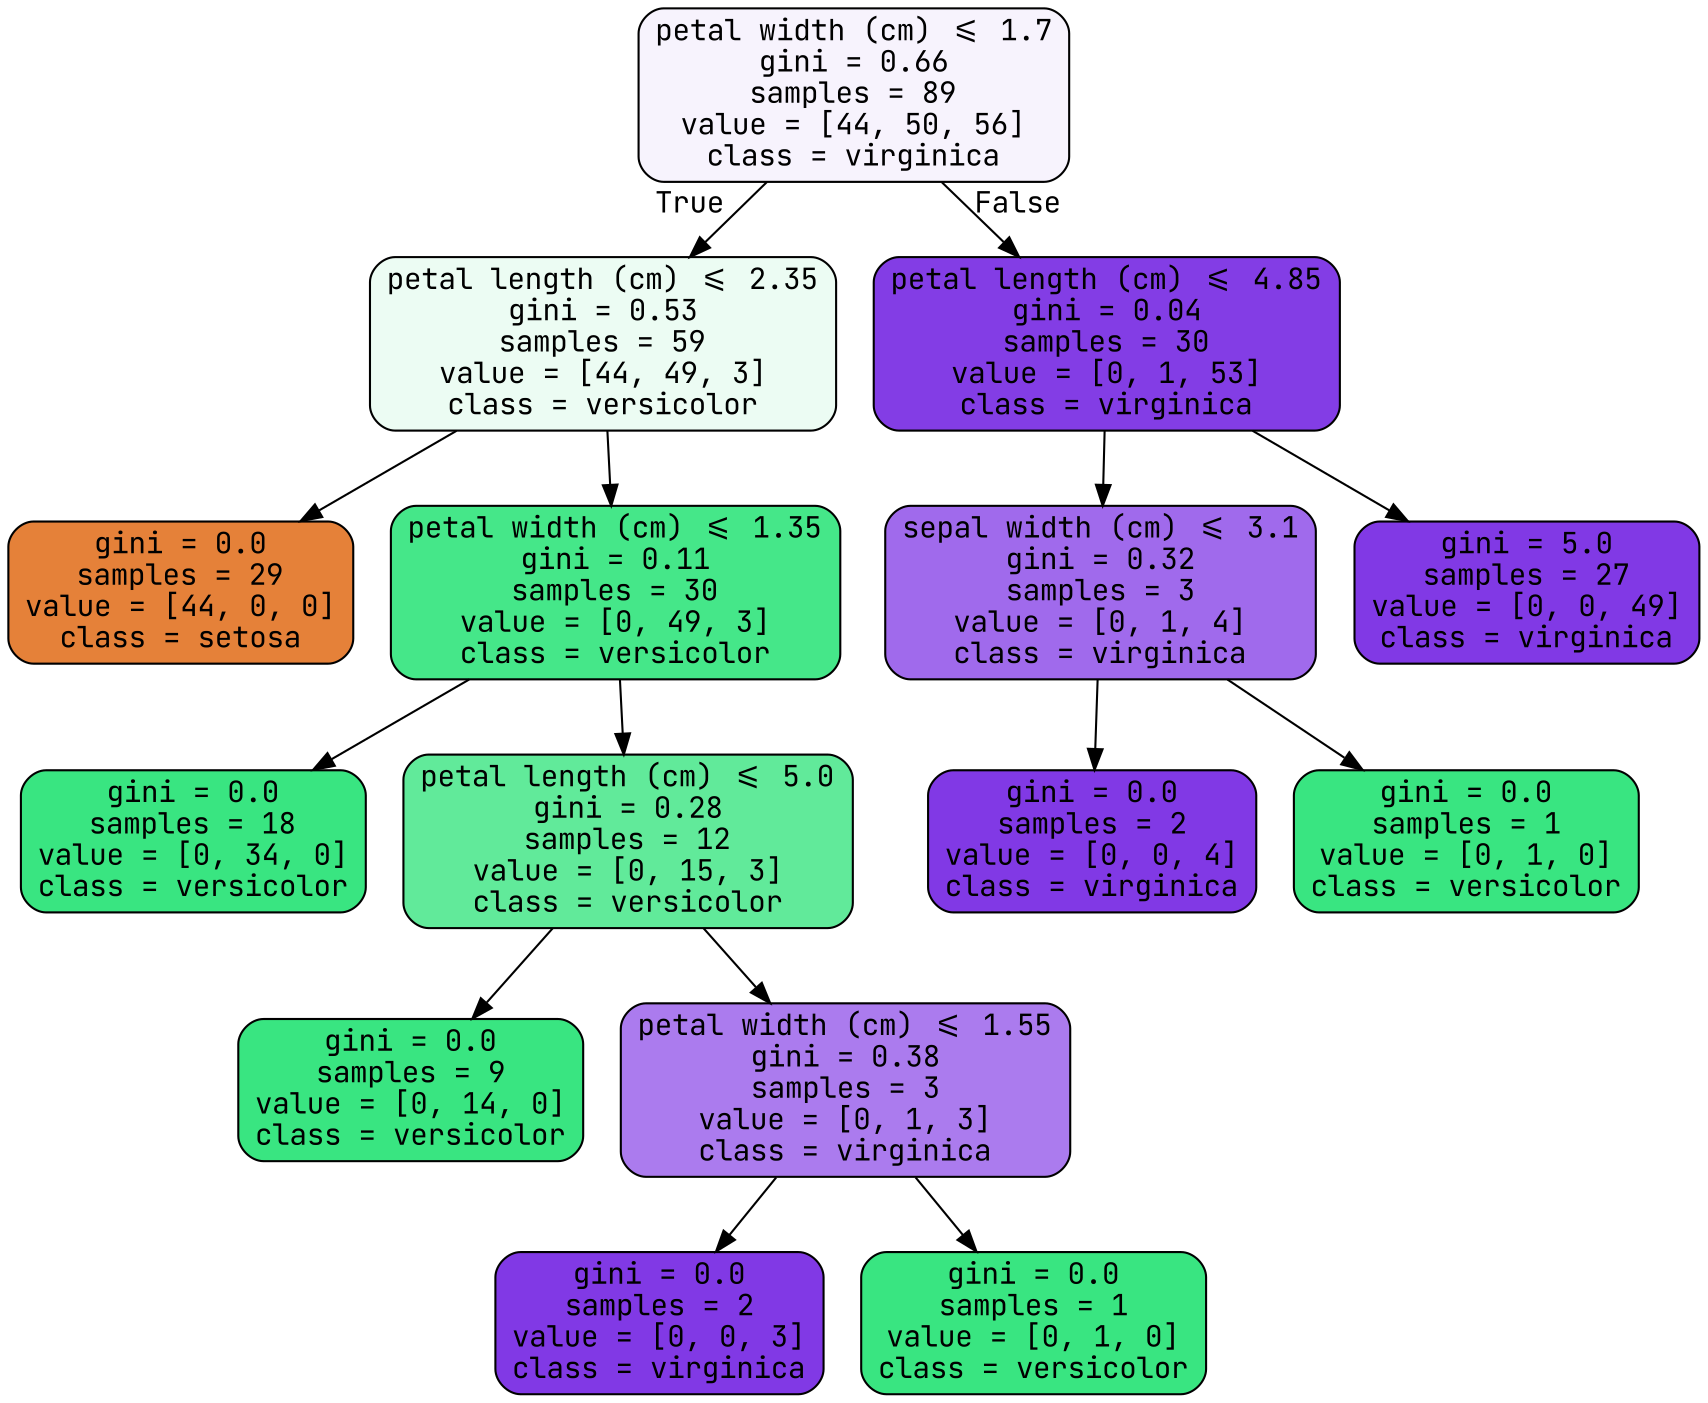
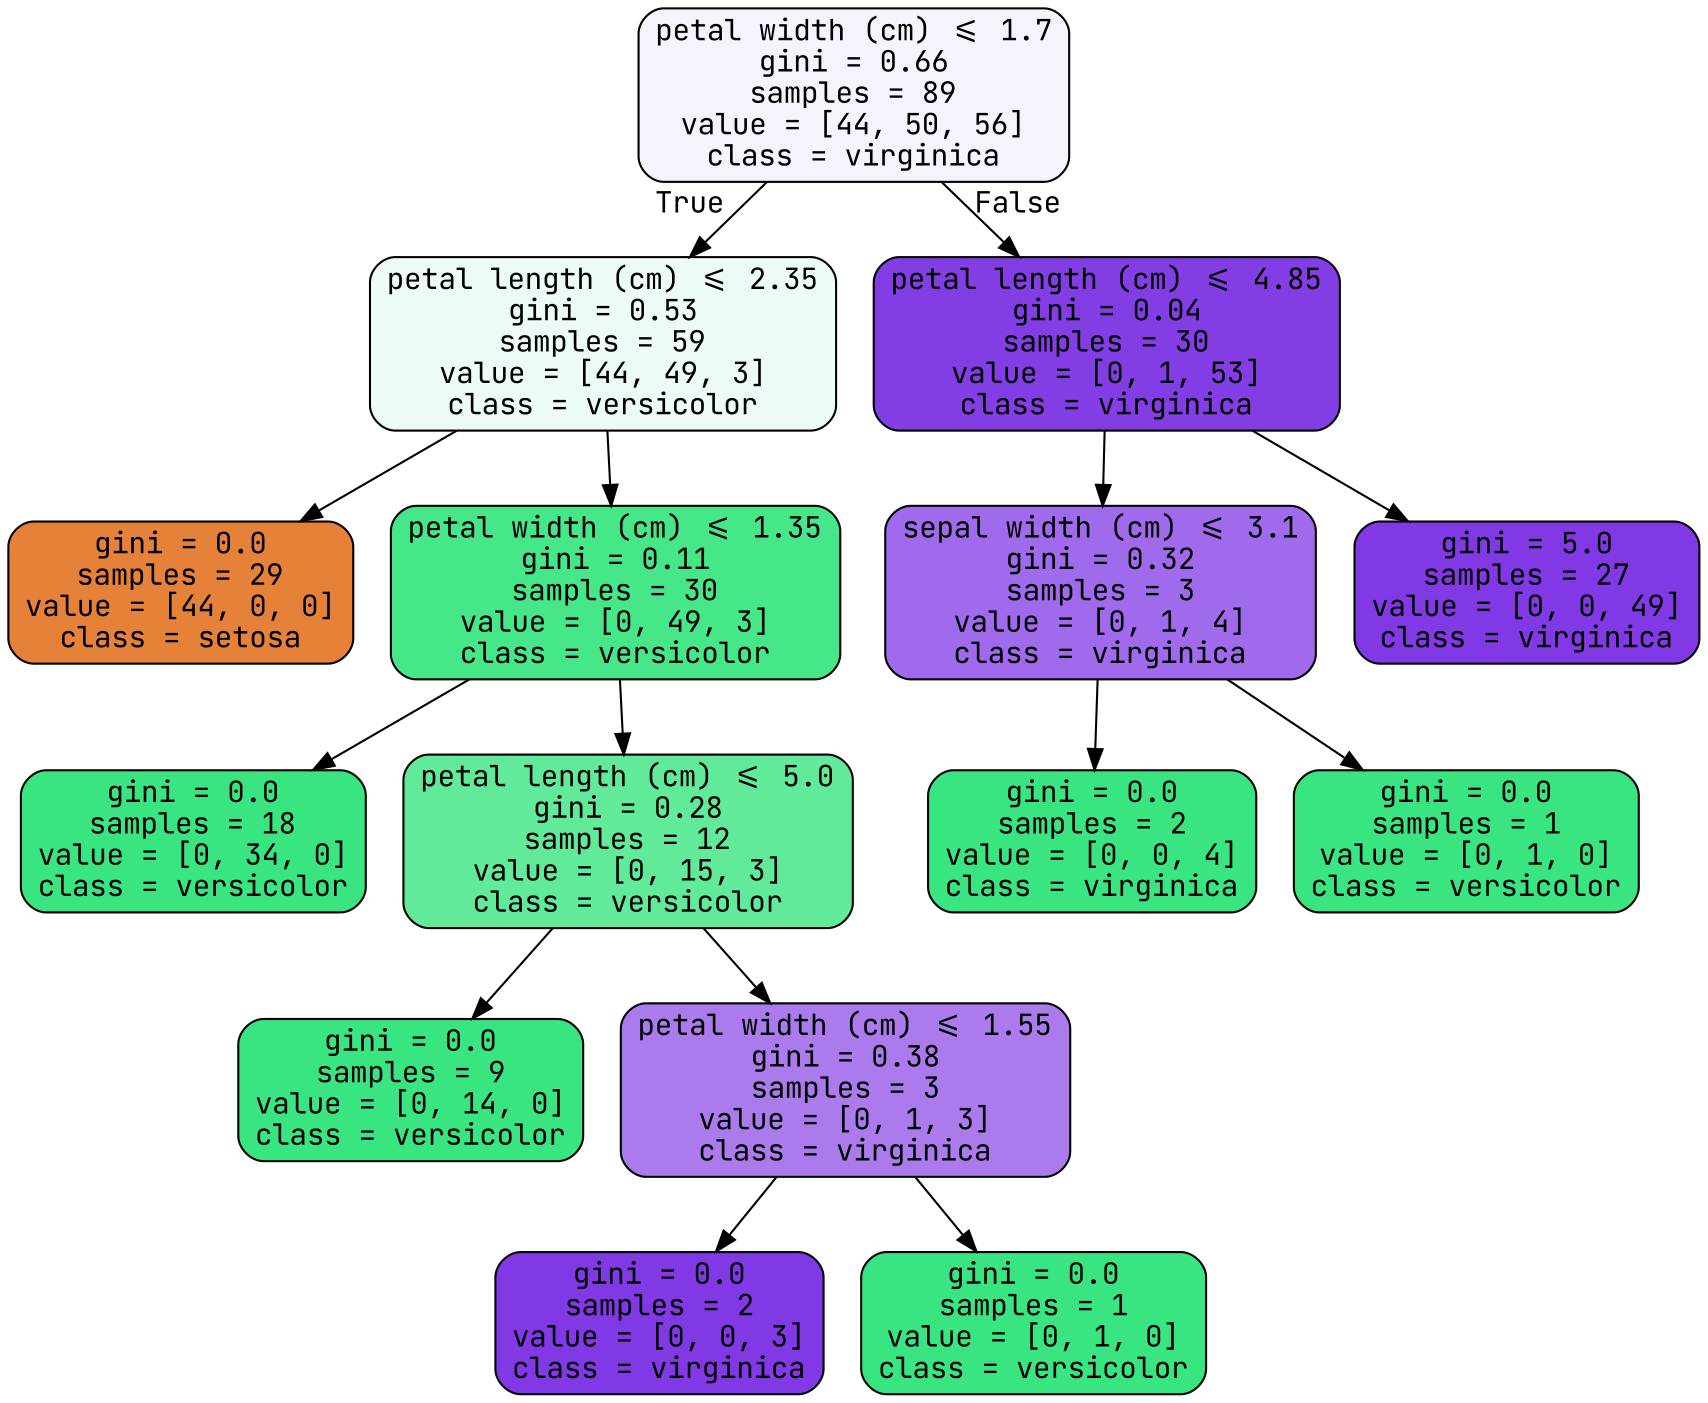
node "gini = 0.0 samples = 2 value = [0, 0, 4] class = virginica": fillcolor #8139e5 -> #39e581
